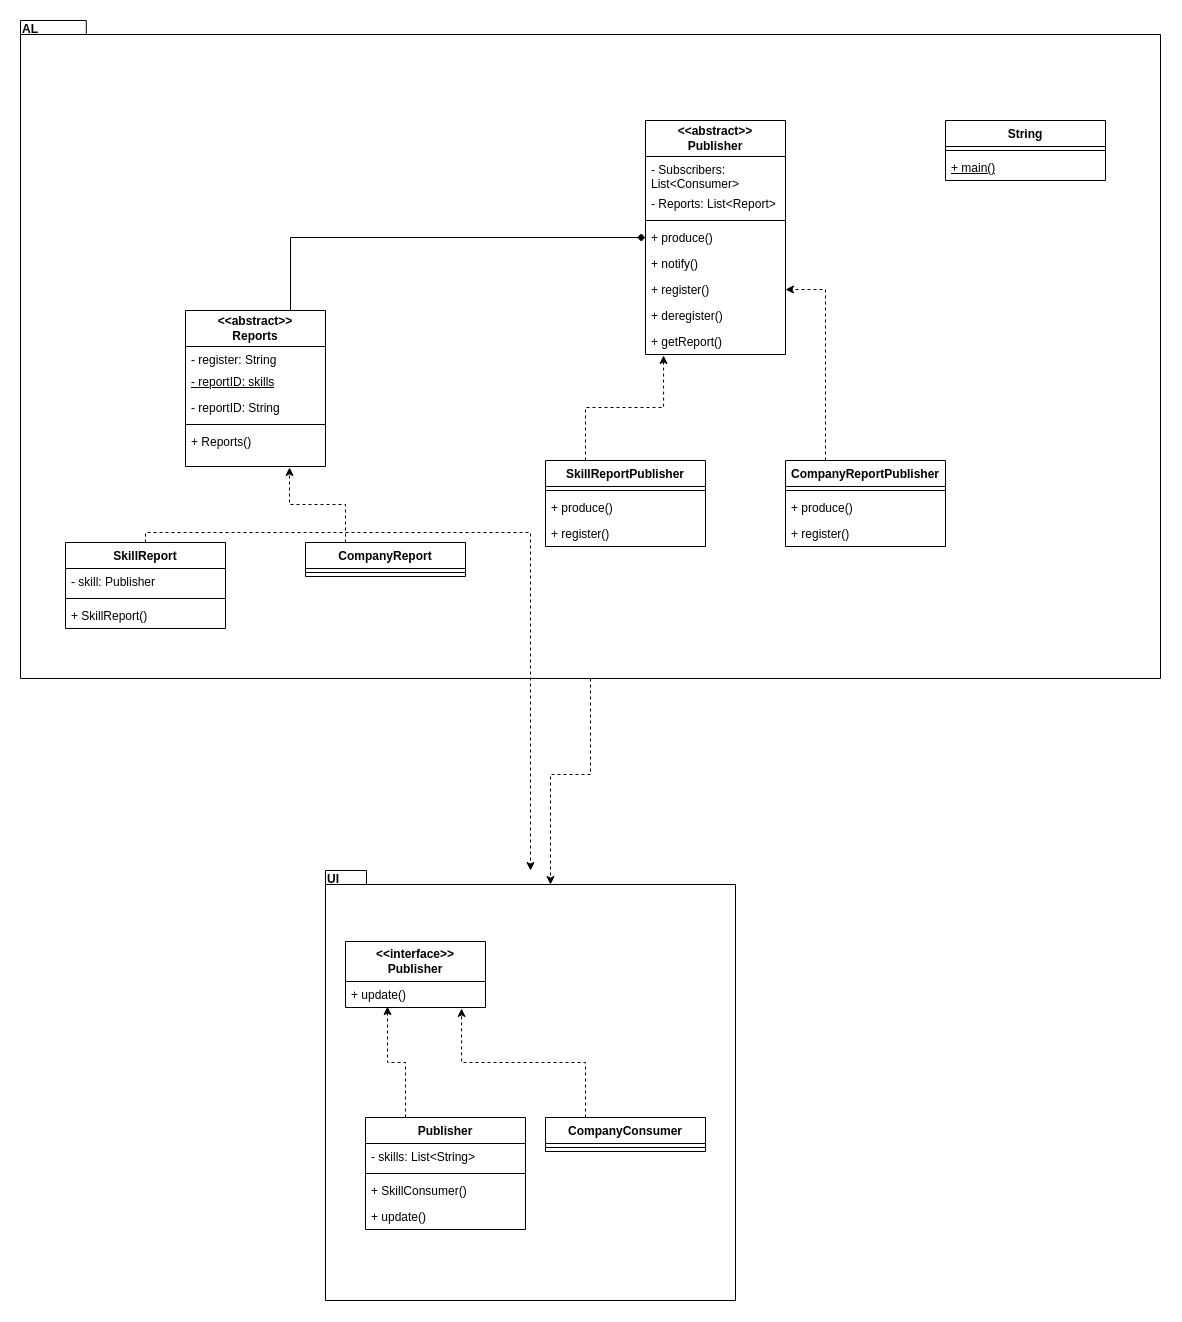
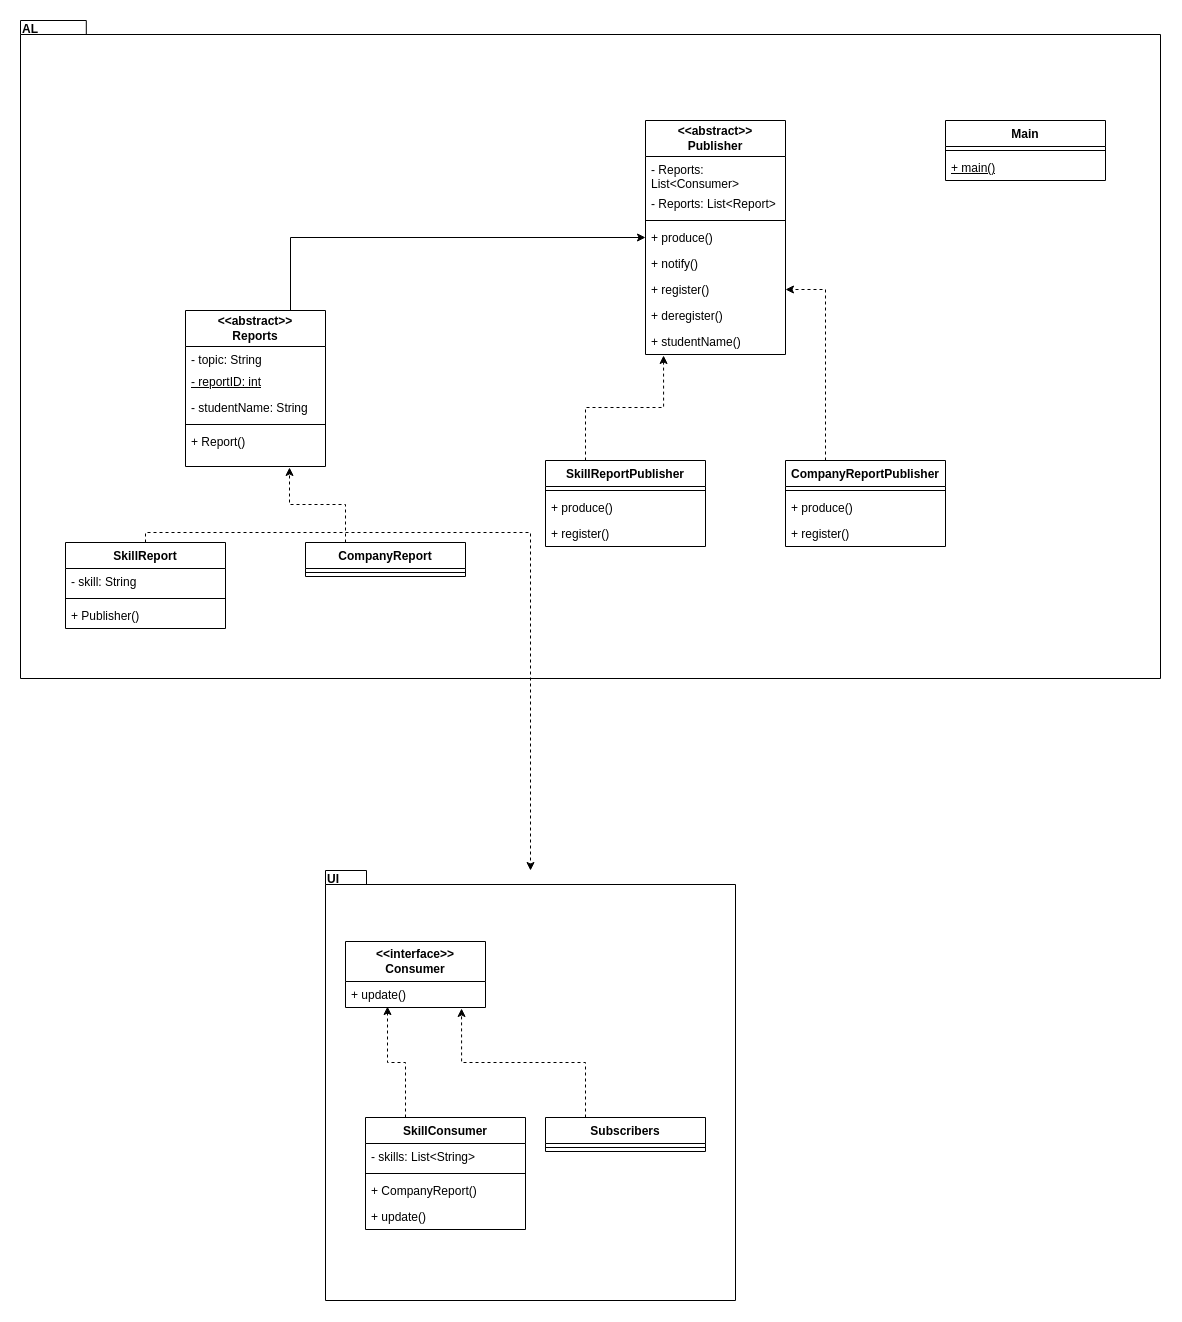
node "String": label "String" -> "Main"
node "- Subscribers: List<Consumer>": label "- Subscribers: List<Consumer>" -> "- Reports: List<Consumer>"
edge "<<abstract>> Reports" -> "<<abstract>> Publisher": arrowhead diamond -> classic
node "+ getReport()": label "+ getReport()" -> "+ studentName()"
node "- register: String": label "- register: String" -> "- topic: String"
node "- reportID: skills": label "- reportID: skills" -> "- reportID: int"
node "- reportID: String": label "- reportID: String" -> "- studentName: String"
node "+ Reports()": label "+ Reports()" -> "+ Report()"
node "- skill: Publisher": label "- skill: Publisher" -> "- skill: String"
node "+ SkillReport()": label "+ SkillReport()" -> "+ Publisher()"
edge "AL" -> "UI": removed
node "<<interface>> Publisher": label "<<interface>> Publisher" -> "<<interface>> Consumer"
node "Publisher": label "Publisher" -> "SkillConsumer"
node "CompanyConsumer": label "CompanyConsumer" -> "Subscribers"
node "+ SkillConsumer()": label "+ SkillConsumer()" -> "+ CompanyReport()"
